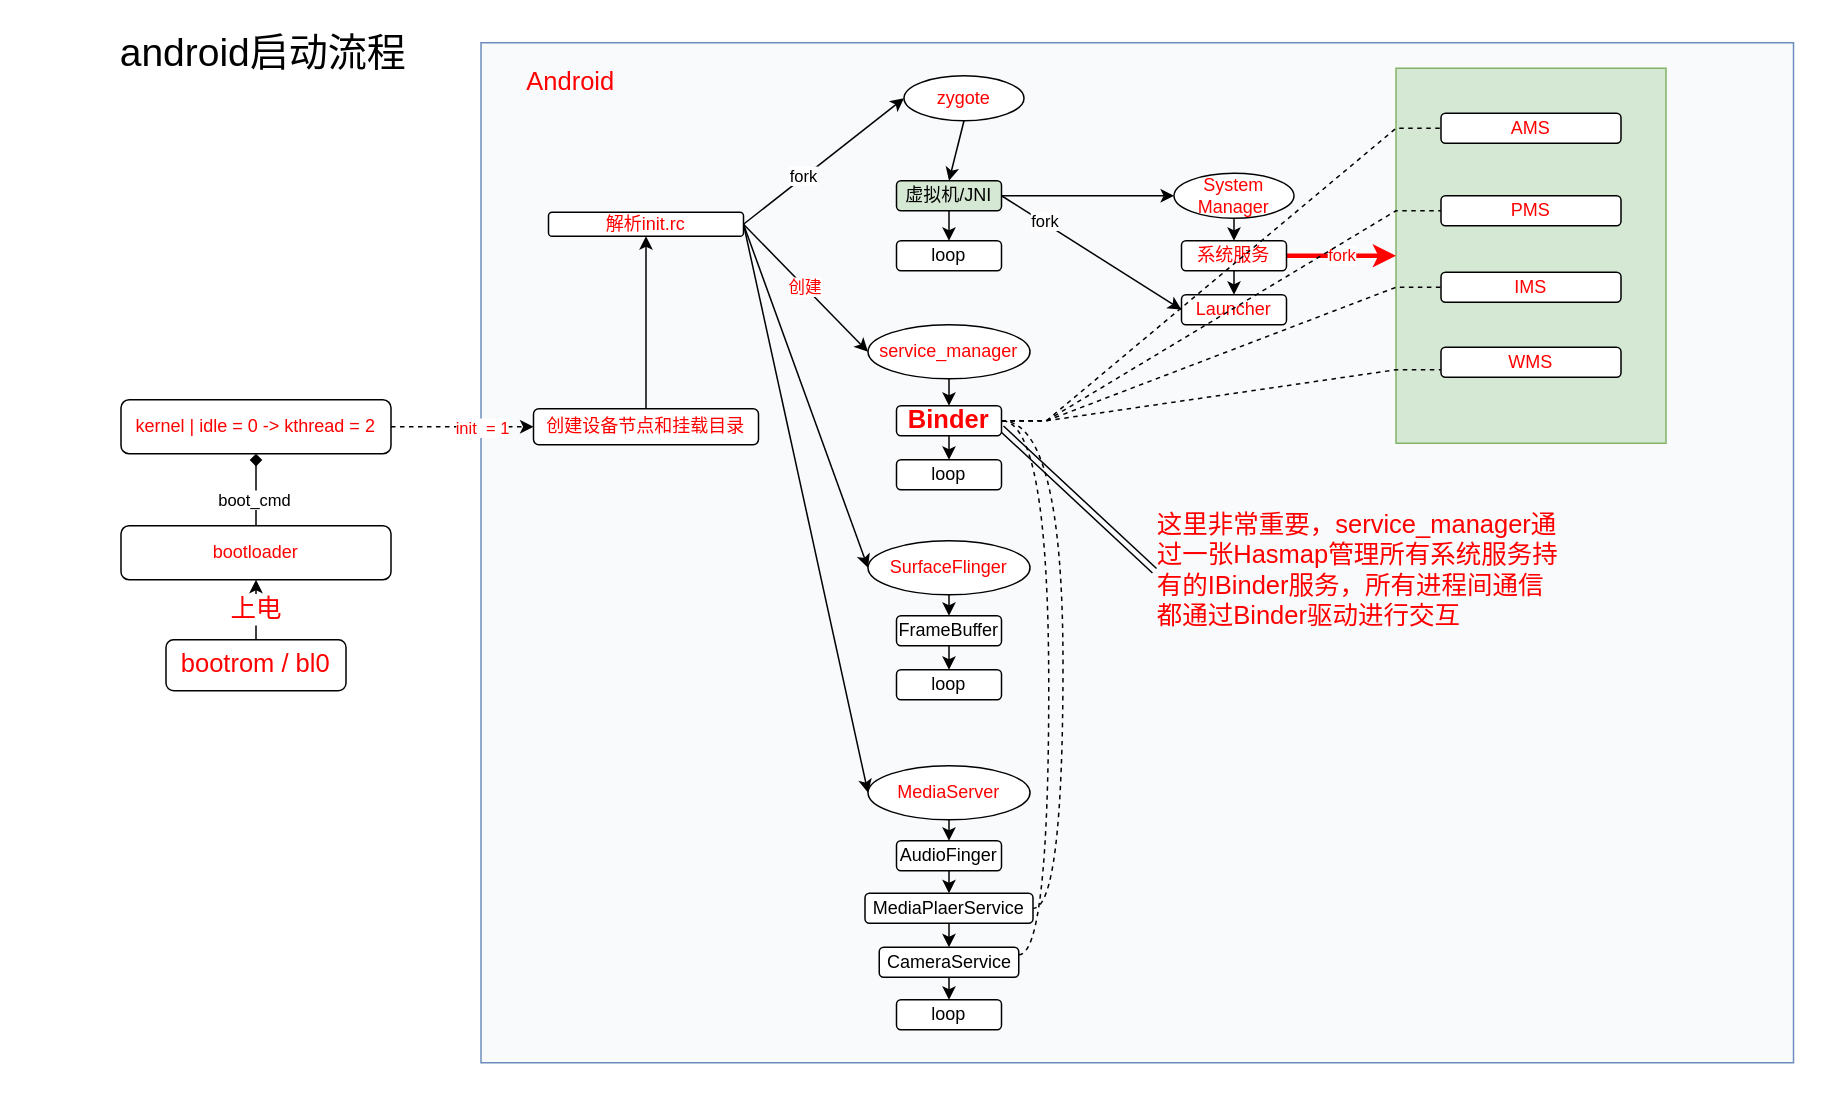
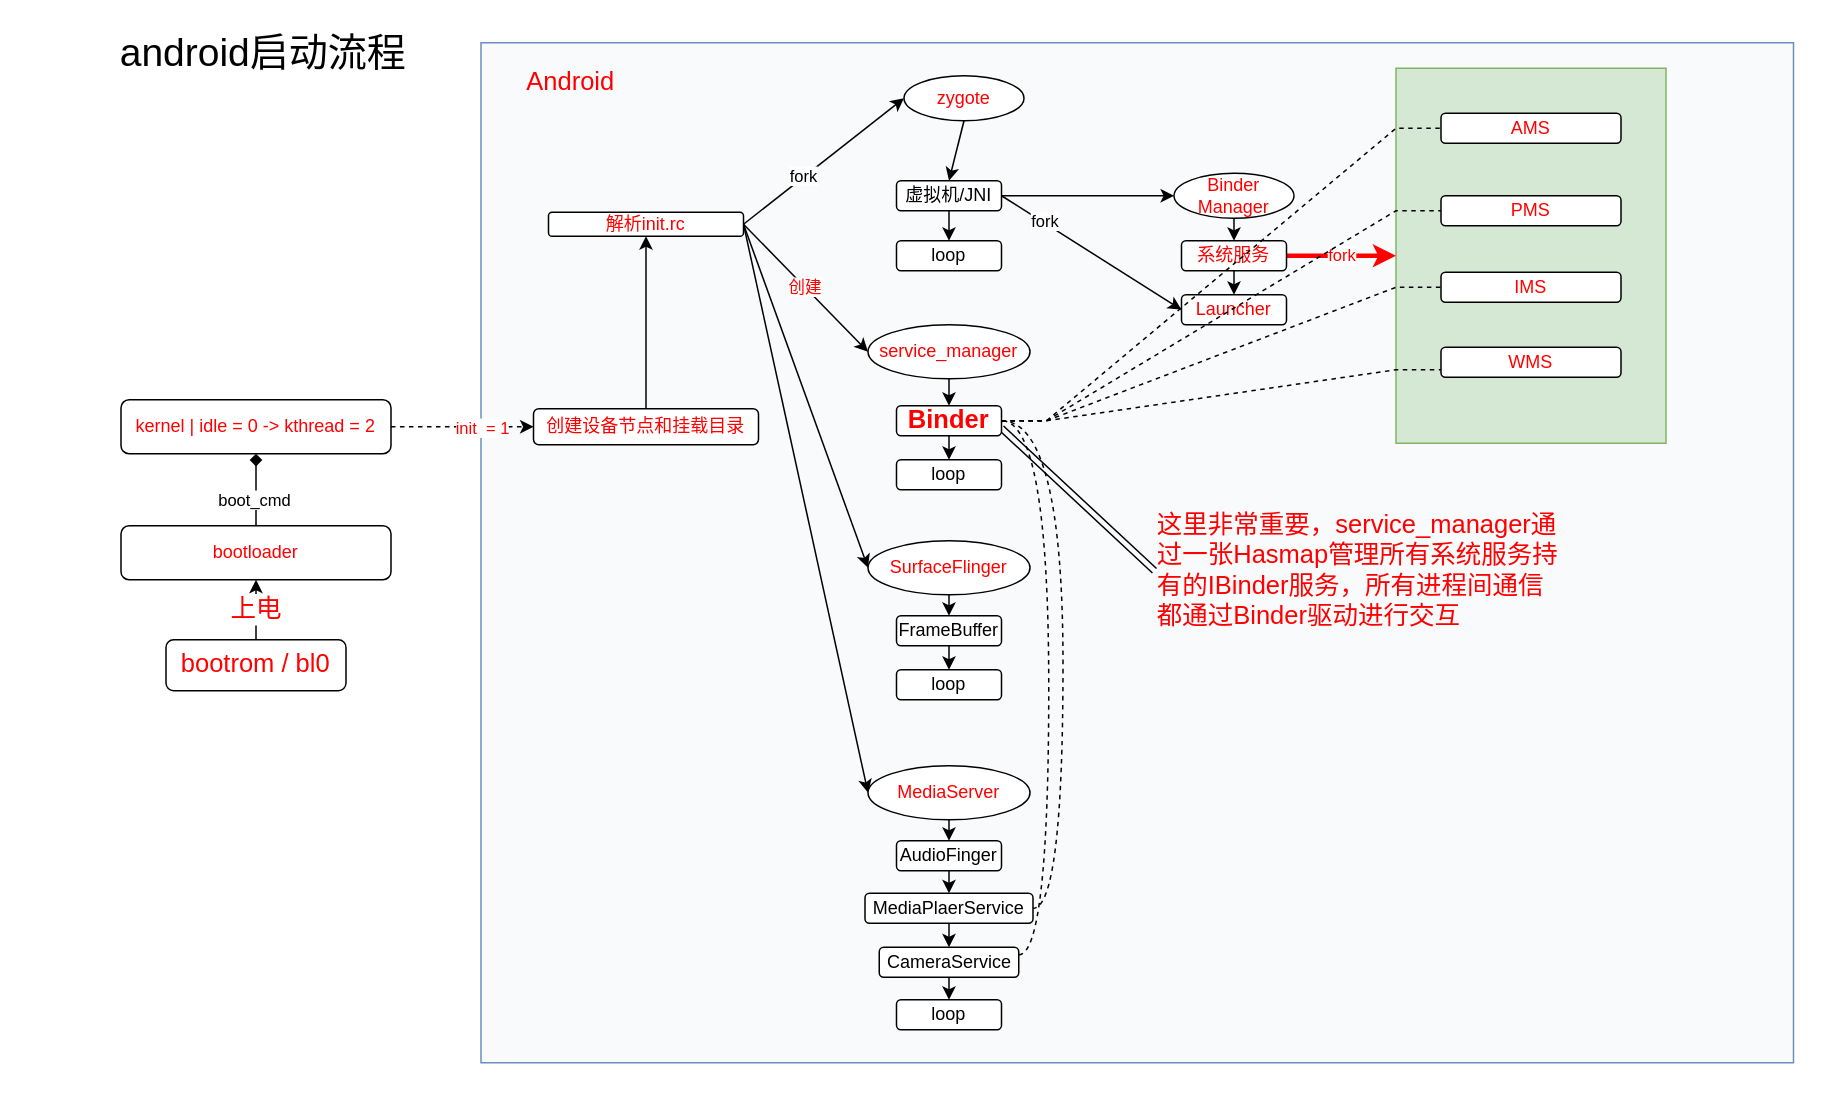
node "虚拟机/JNI": fillcolor #d5e8d4 -> #ffffff
node "System Manager": label "System Manager" -> "Binder Manager"
